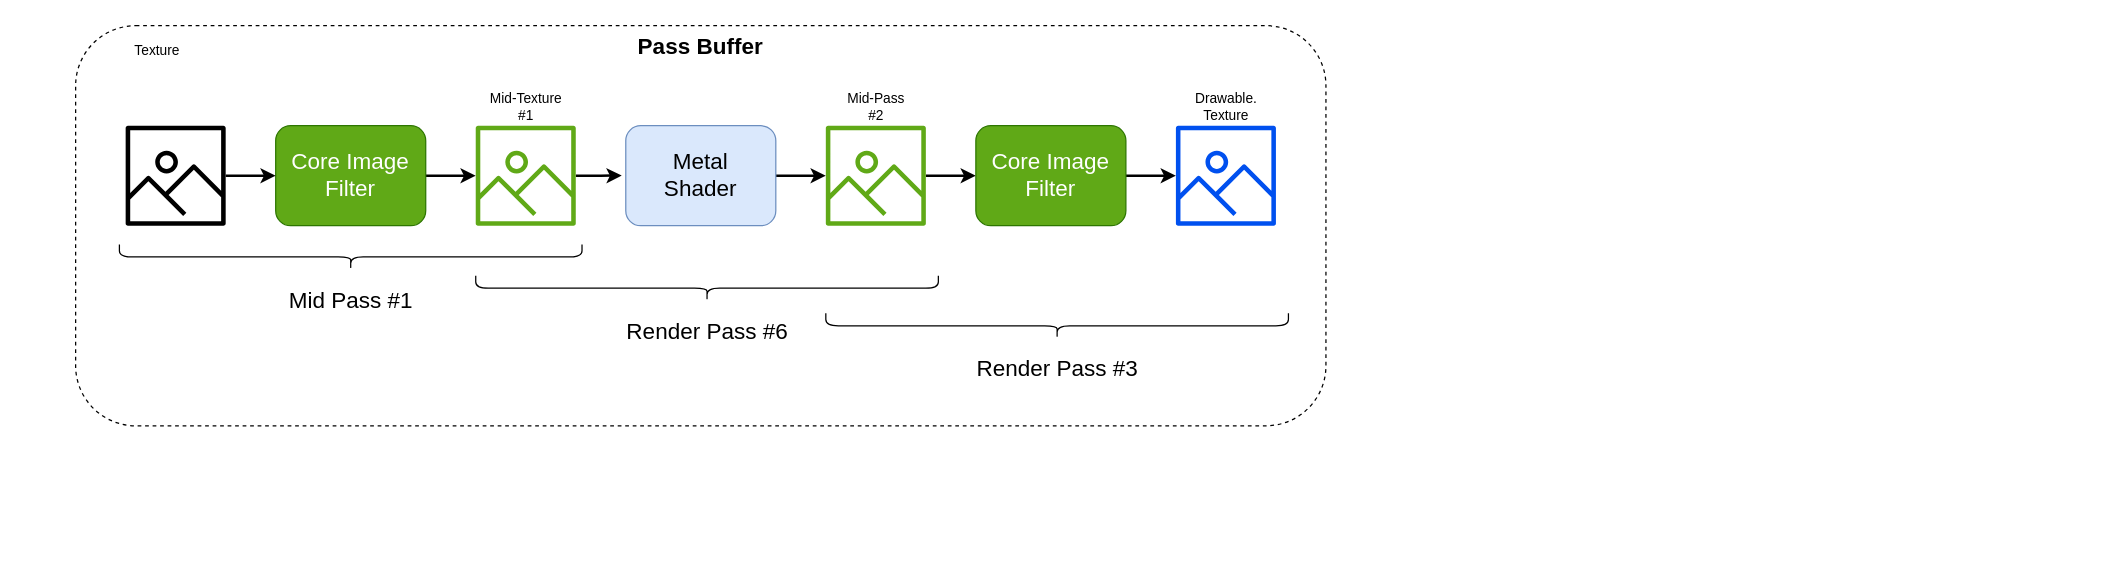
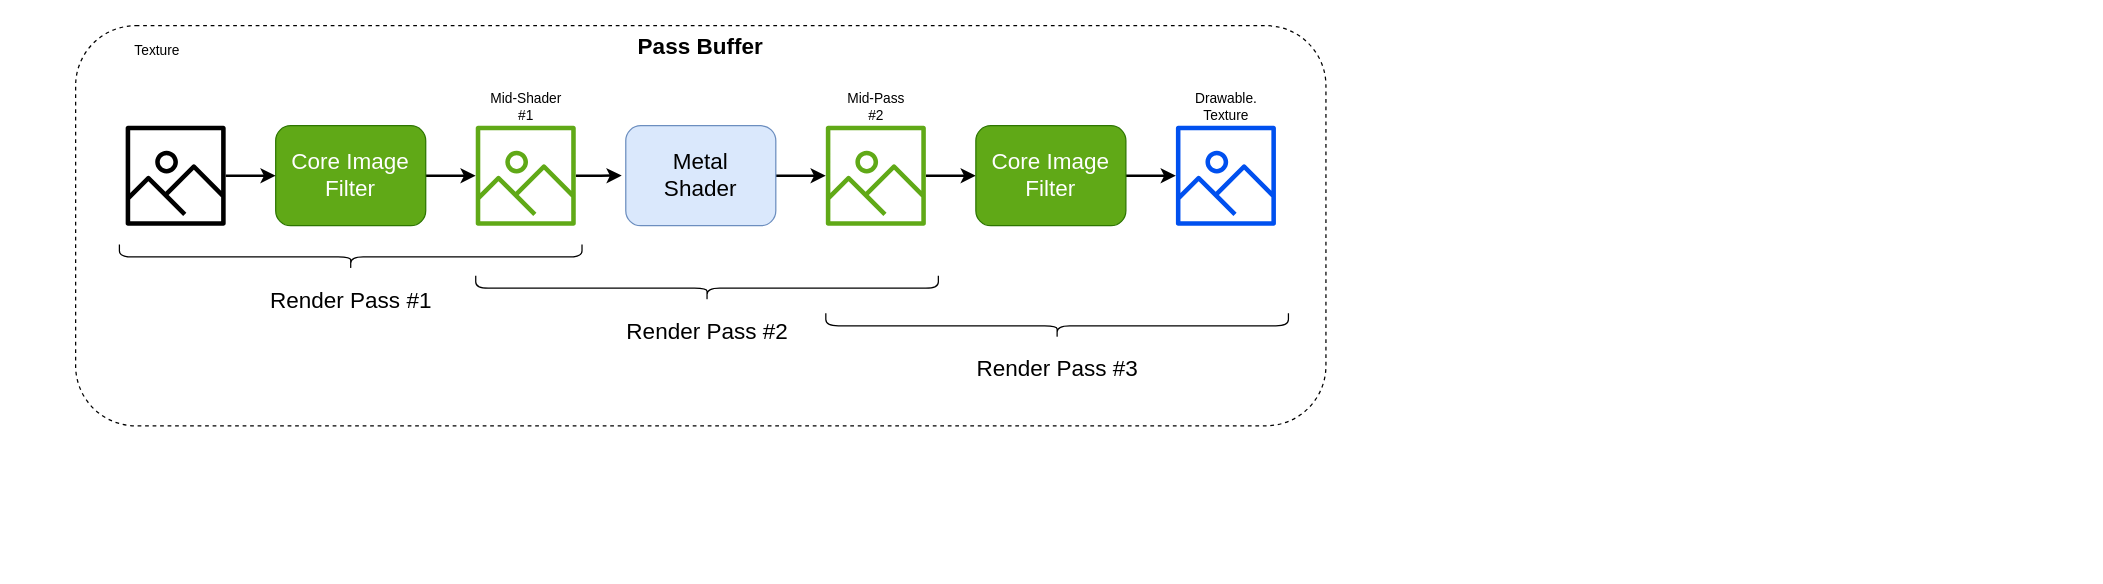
node "Mid-Texture #1": label "Mid-Texture #1" -> "Mid-Shader #1"
node "Mid Pass #1": label "Mid Pass #1" -> "Render Pass #1"
node "Render Pass #6": label "Render Pass #6" -> "Render Pass #2"
